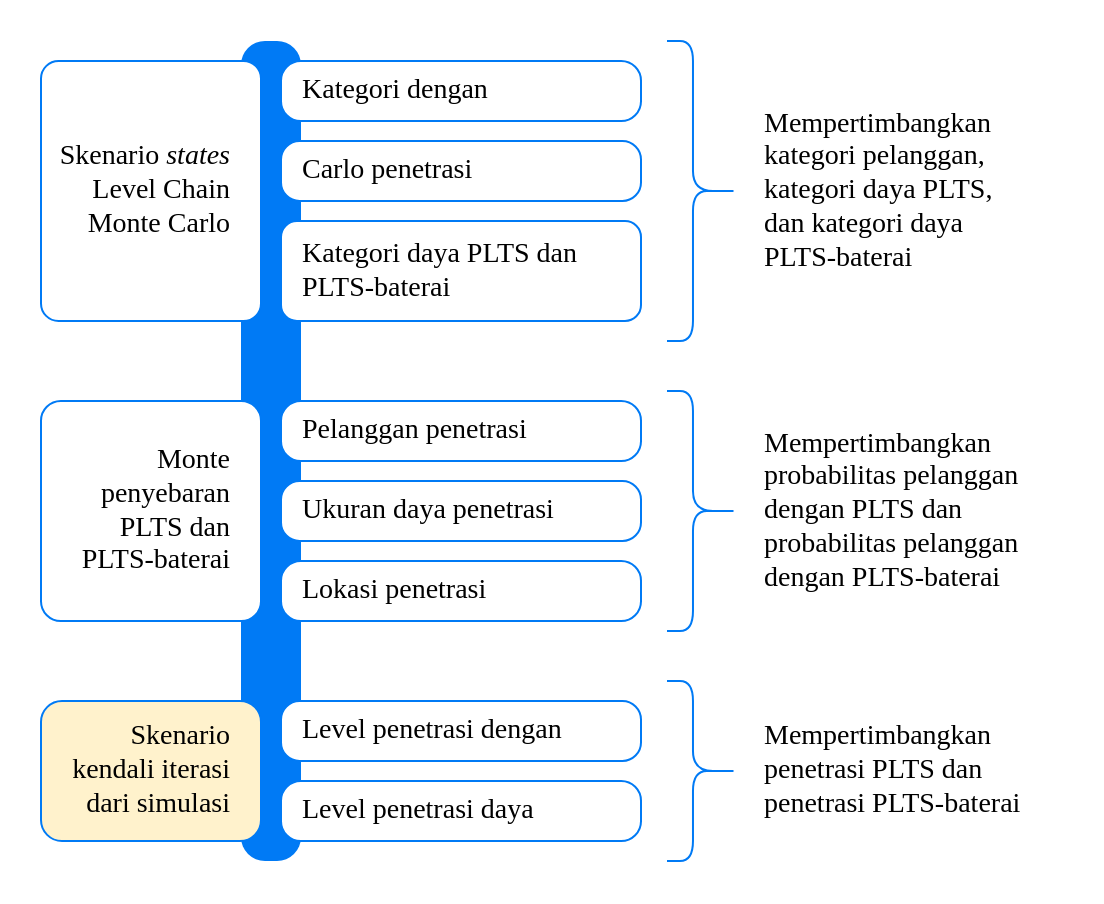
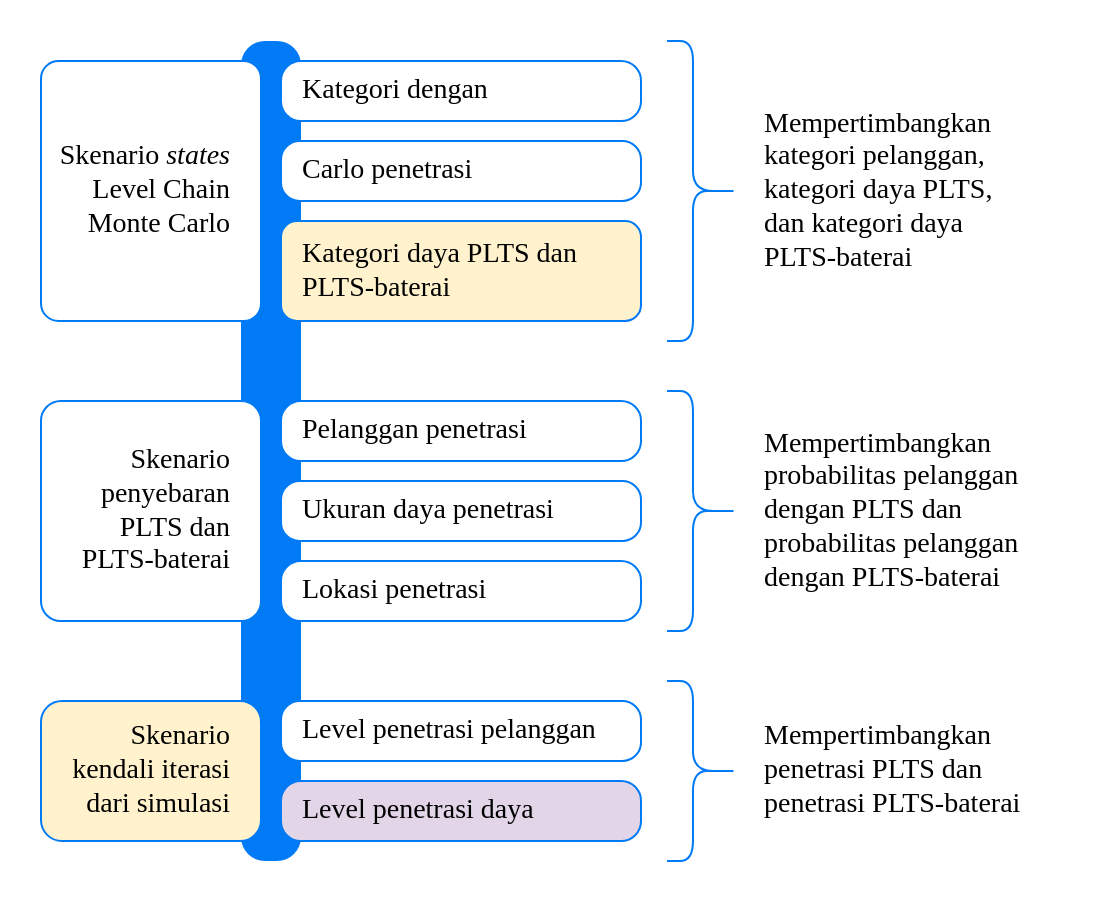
node "Kategori daya PLTS dan PLTS-baterai": fillcolor #ffffff -> #fff2cc
node "Monte penyebaran PLTS dan PLTS-baterai": label "Monte penyebaran PLTS dan PLTS-baterai" -> "Skenario penyebaran PLTS dan PLTS-baterai"
node "Level penetrasi dengan": label "Level penetrasi dengan" -> "Level penetrasi pelanggan"
node "Level penetrasi daya": fillcolor #ffffff -> #e1d5e7
